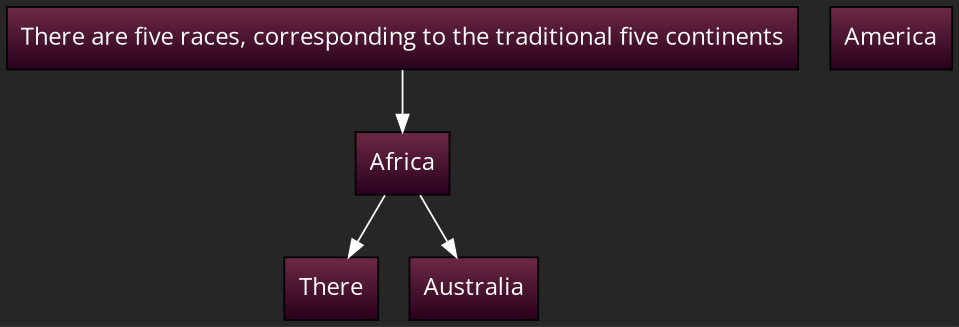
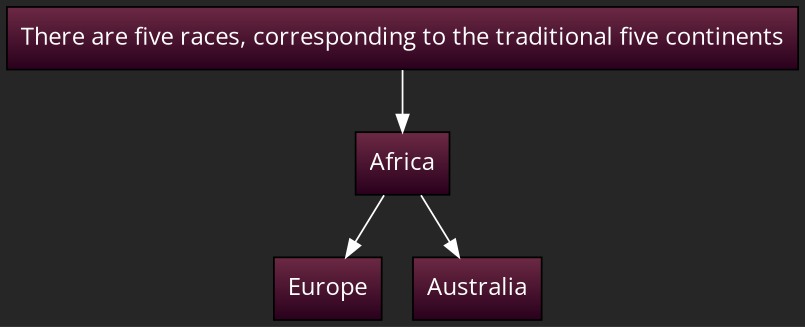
node "America": removed
node "There": label "There" -> "Europe"
